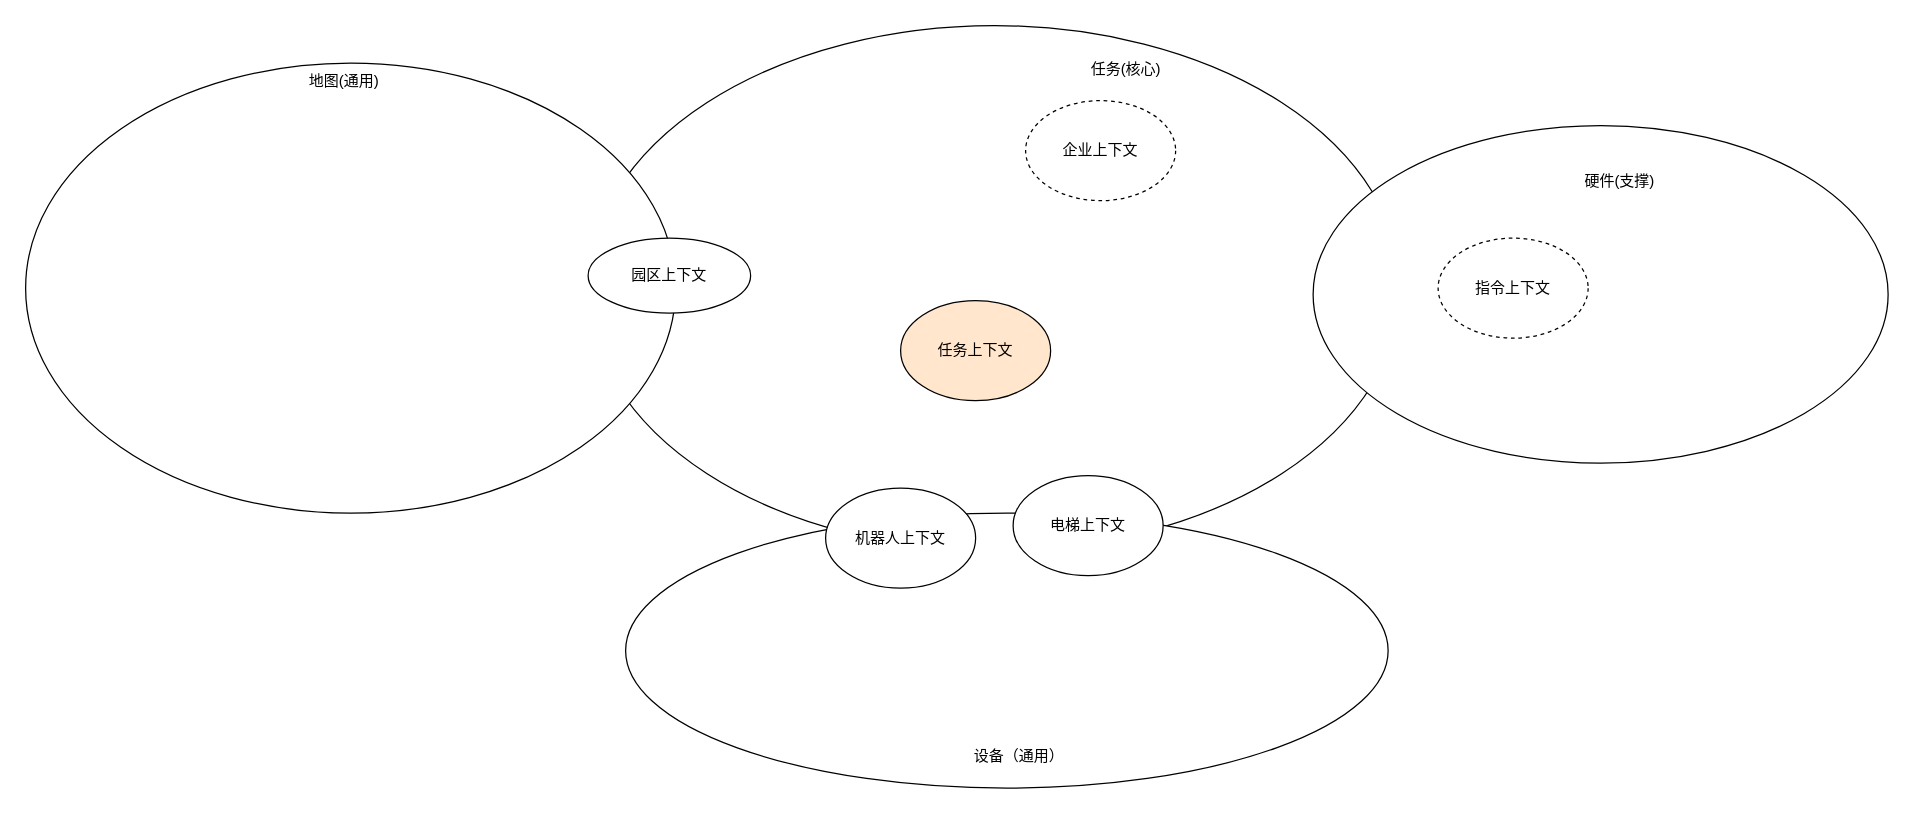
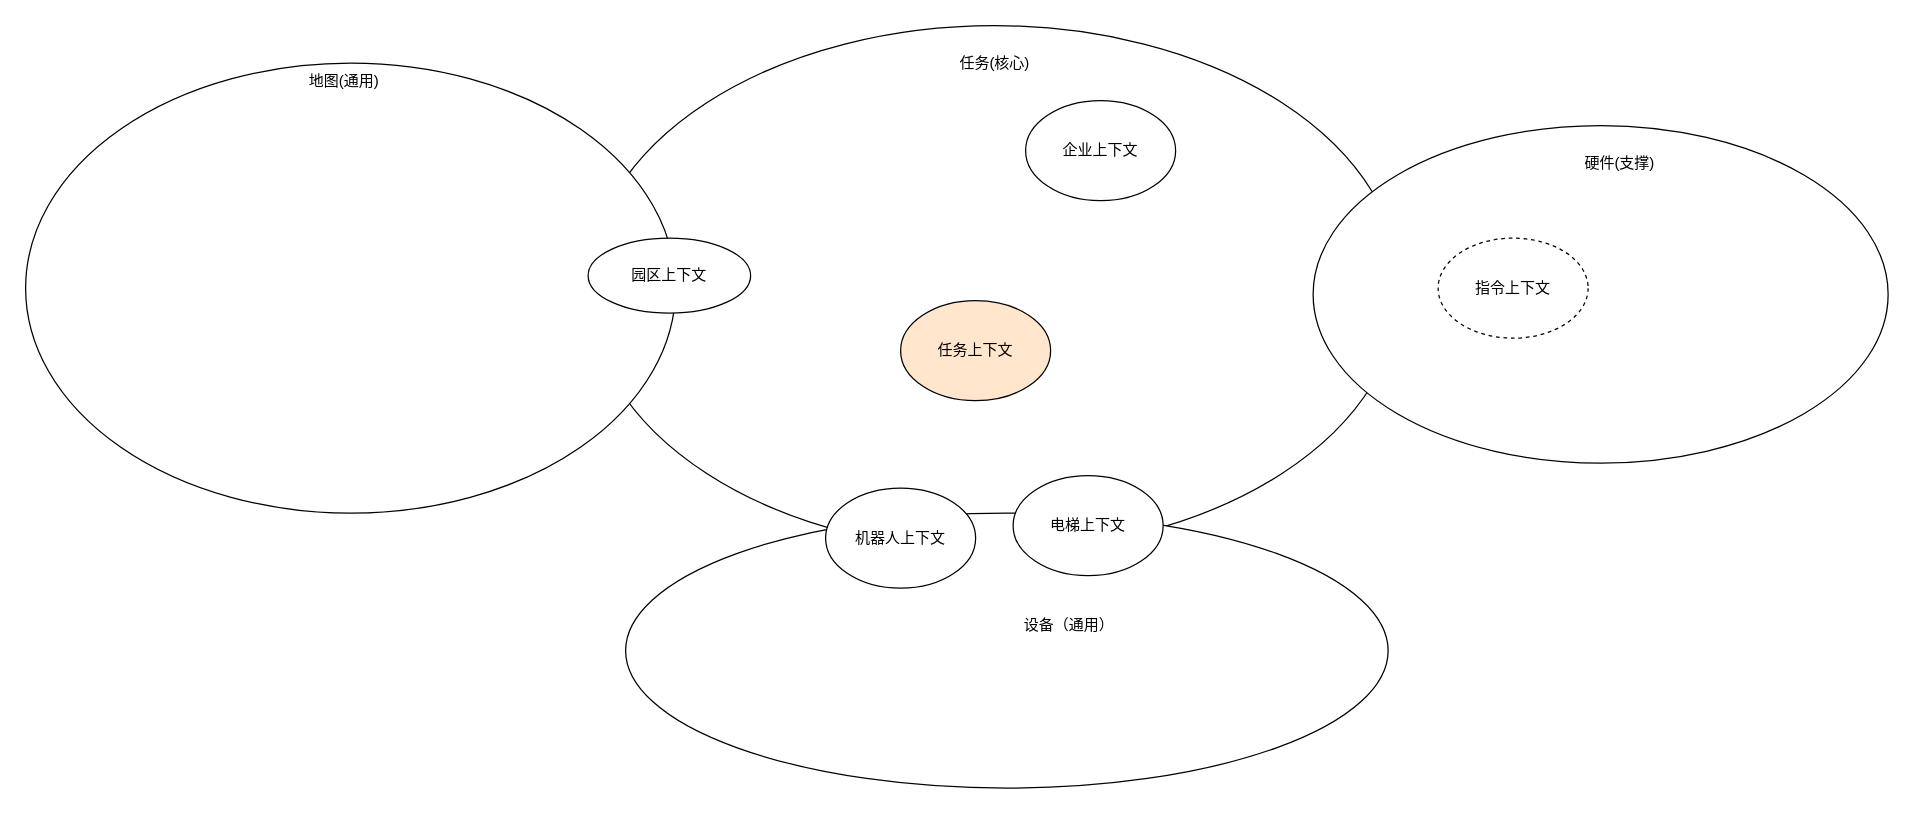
node "任务(核心)": moved (1126, 69) -> (994, 63)
node "企业上下文": style dashed -> solid
node "硬件(支撑)": moved (1619, 182) -> (1619, 163)
node "设备（通用）": moved (1019, 757) -> (1069, 626)
